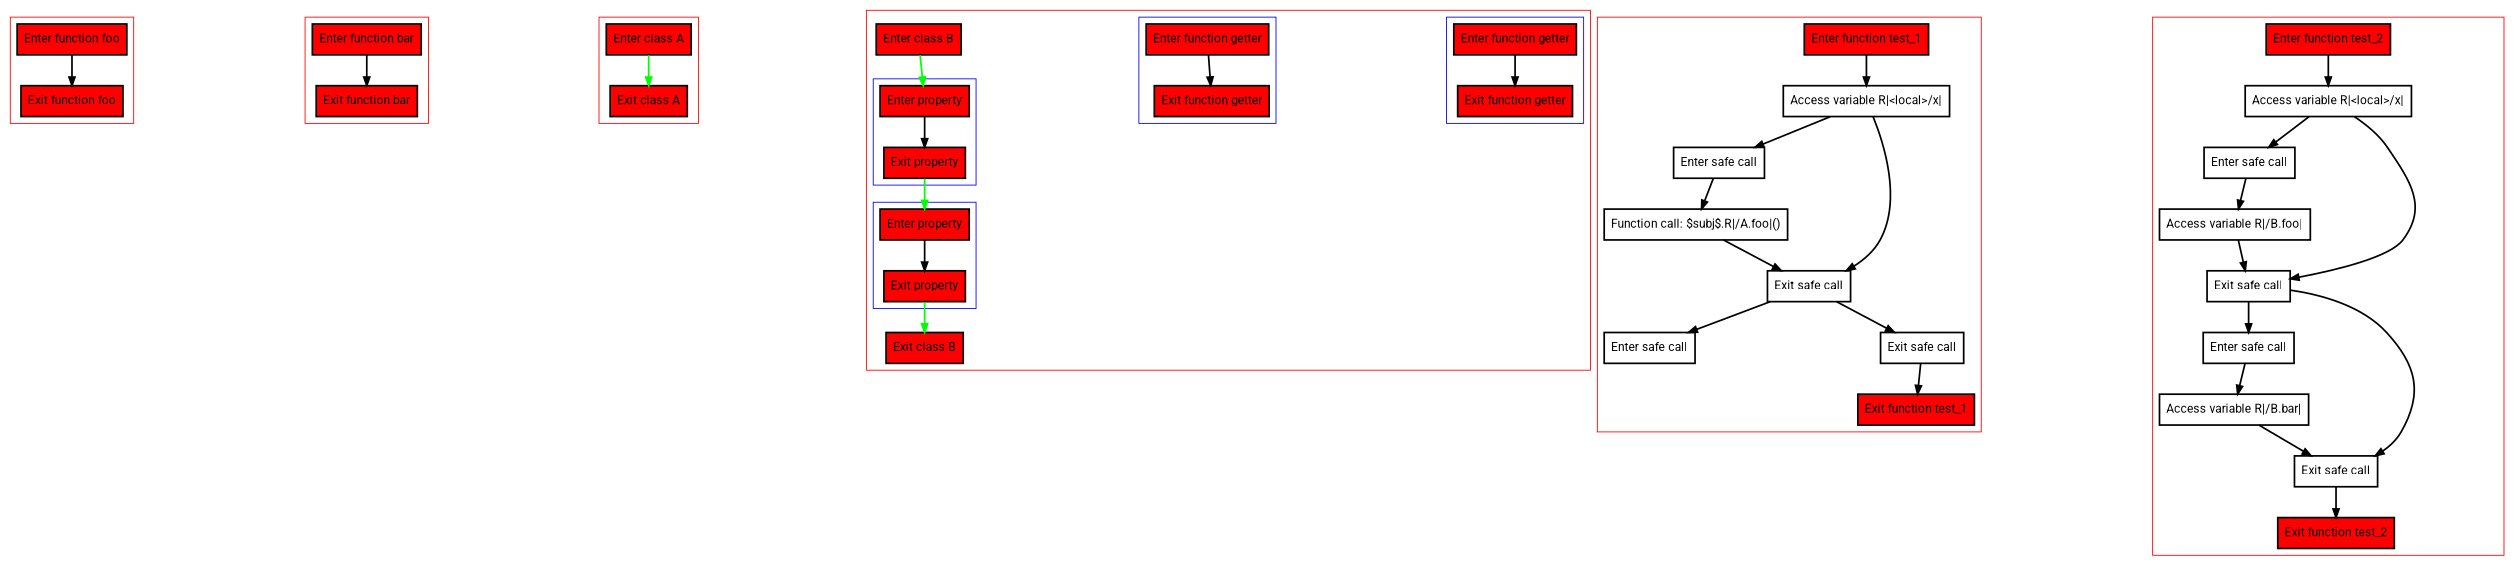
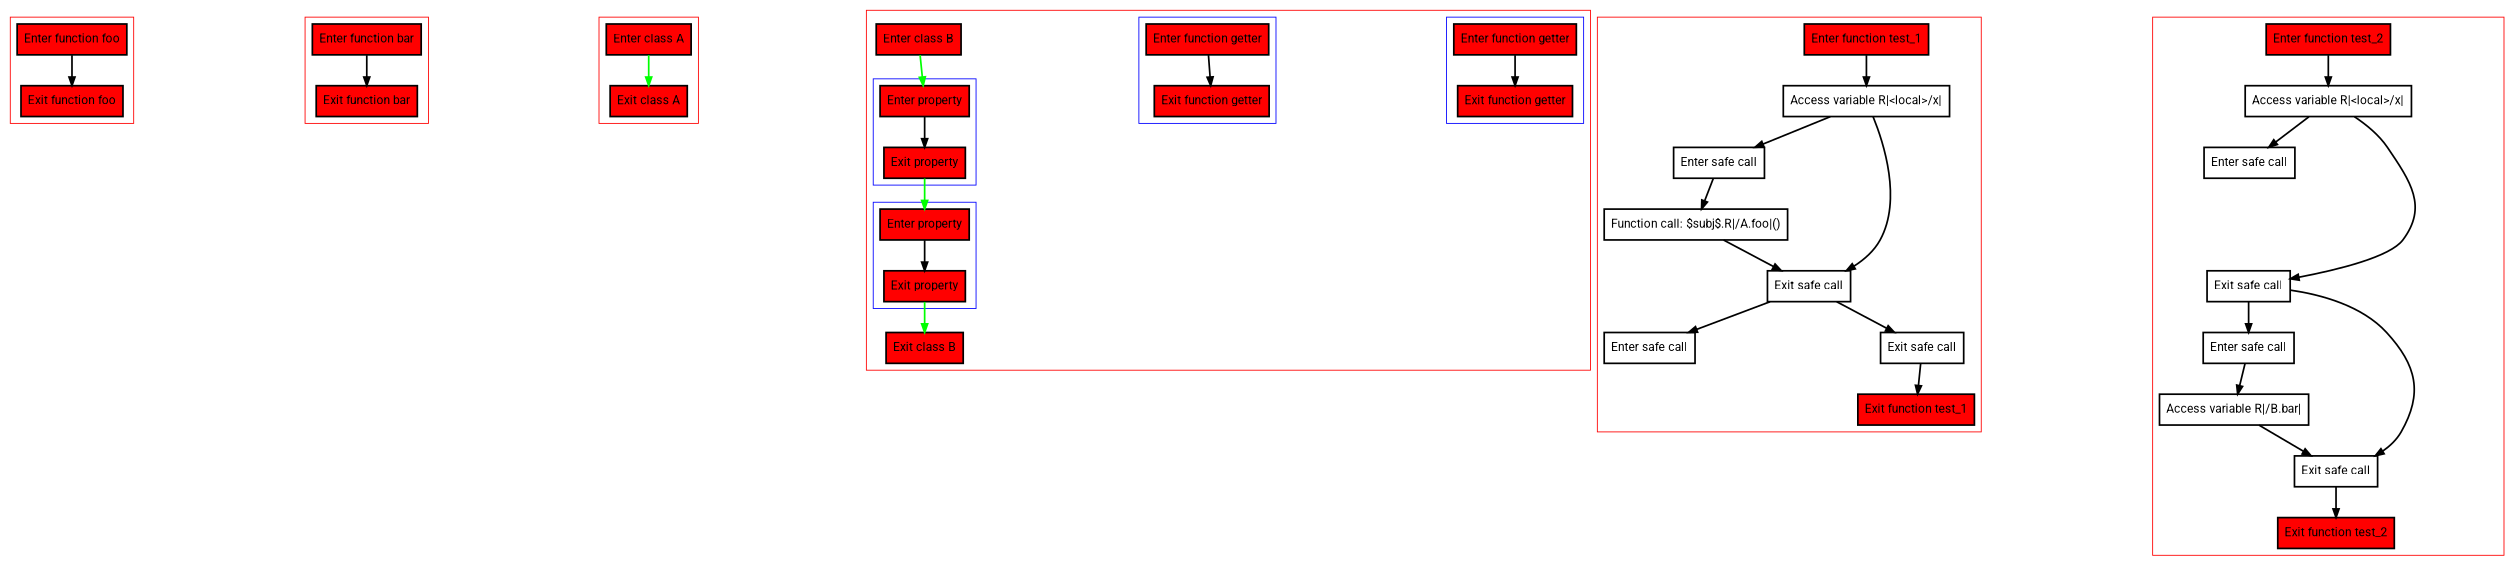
node "Access variable R|/B.foo|": removed
